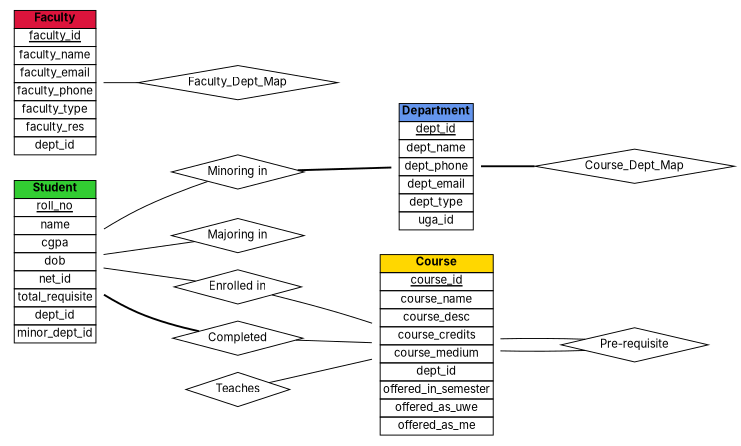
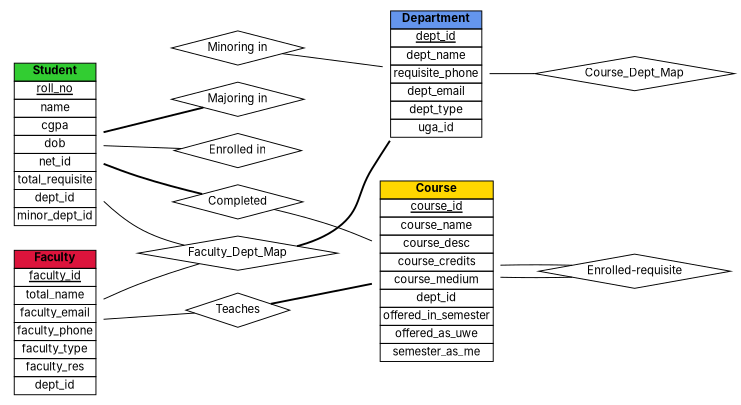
node "Faculty": text "faculty_name" -> "total_name"
node "Department": text "dept_phone" -> "requisite_phone"
edge "Department" -- "Course_Dept_Map": style bold -> solid
edge "Department" -- "Minoring in": style bold -> solid
edge "Minoring in" -- "Student": now "Faculty_Dept_Map" -- "Student"
edge "Department" -- "Faculty_Dept_Map": added
edge "Majoring in" -- "Student": style solid -> bold
edge "Enrolled in" -- "Course": removed
edge "Teaches" -- "Faculty": added
node "Pre-requisite": label "Pre-requisite" -> "Enrolled-requisite"
edge "Course" -- "Teaches": style solid -> bold
node "Course": text "offered_as_me" -> "semester_as_me"
